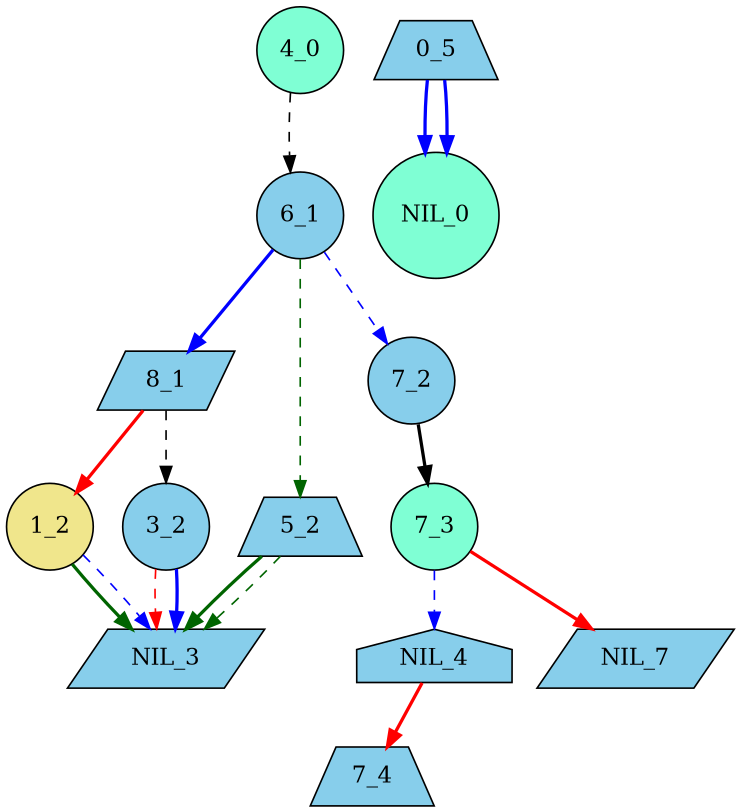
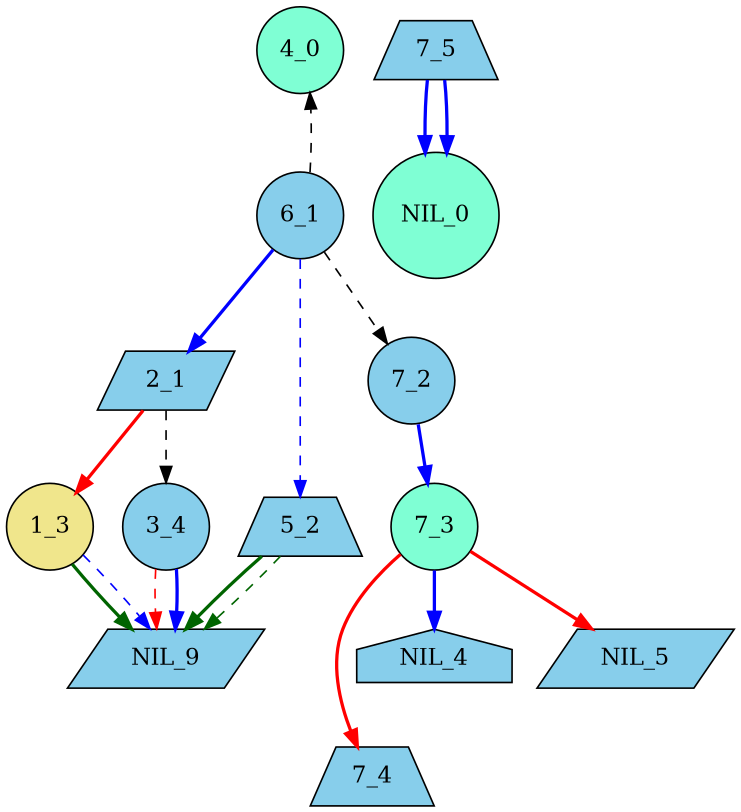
node "0_5": label "0_5" -> "7_5"
edge "4_0" -> "6_1": reversed
edge "6_1" -> "7_2": color blue -> black
edge "6_1" -> "5_2": color darkgreen -> blue
node "8_1": label "8_1" -> "2_1"
edge "7_2" -> "7_3": color black -> blue
node "1_2": label "1_2" -> "1_3"
node "3_2": label "3_2" -> "3_4"
edge "7_3" -> "NIL_4": style dashed -> bold
node "NIL_3": label "NIL_3" -> "NIL_9"
node "NIL_7": label "NIL_7" -> "NIL_5"
edge "NIL_4" -> "7_4": now "7_3" -> "7_4"
